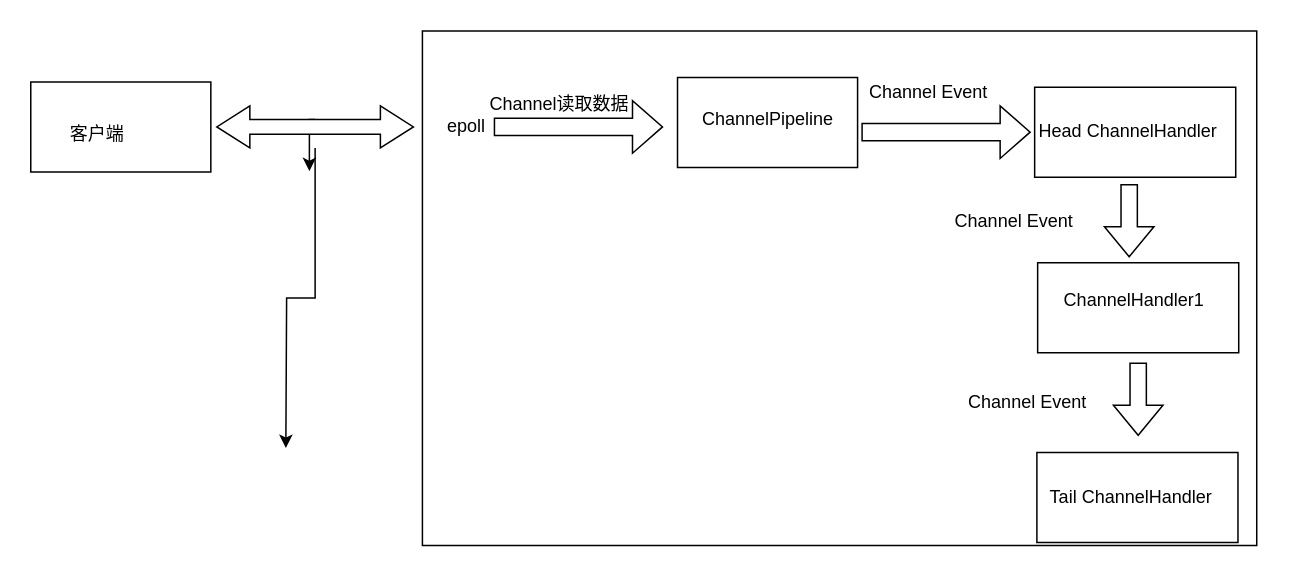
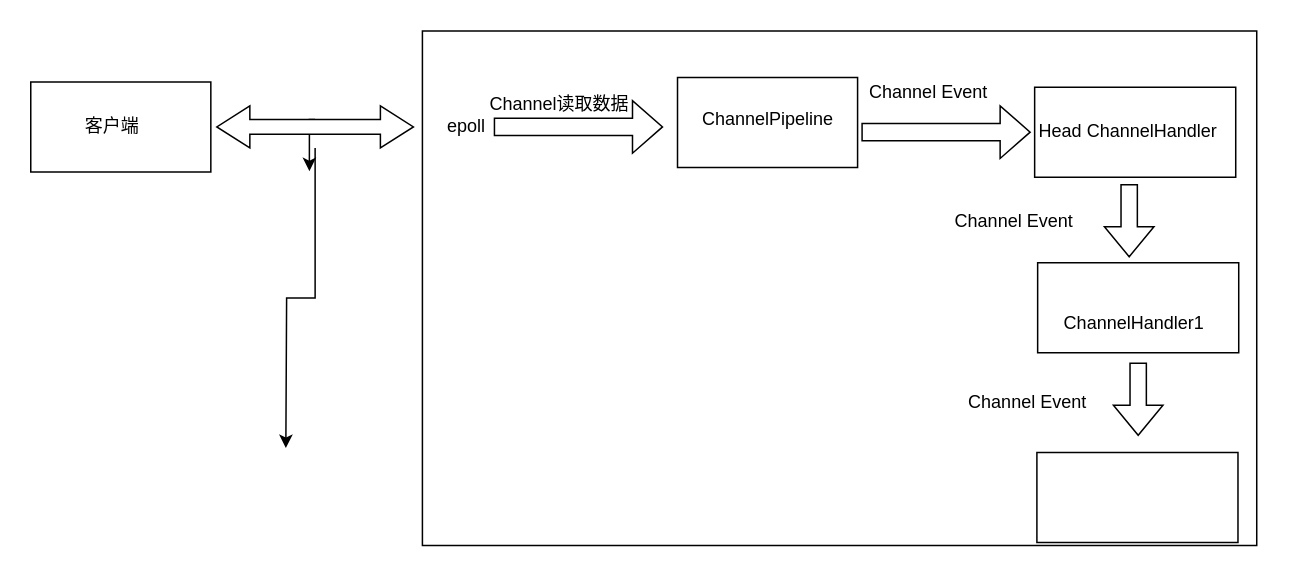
node "客户端": moved (97, 134) -> (112, 127)
node "ChannelHandler1": moved (1133, 301) -> (1133, 323)
node "Tail ChannelHandler": removed
